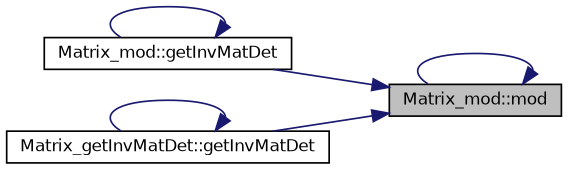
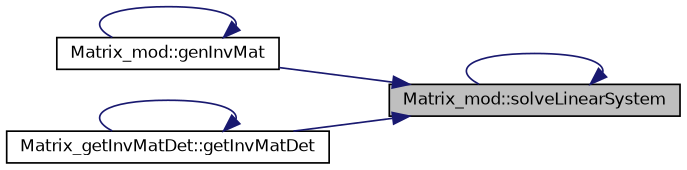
node "Matrix_mod::getInvMatDet": label "Matrix_mod::getInvMatDet" -> "Matrix_mod::genInvMat"
node "Matrix_mod::mod": label "Matrix_mod::mod" -> "Matrix_mod::solveLinearSystem"
